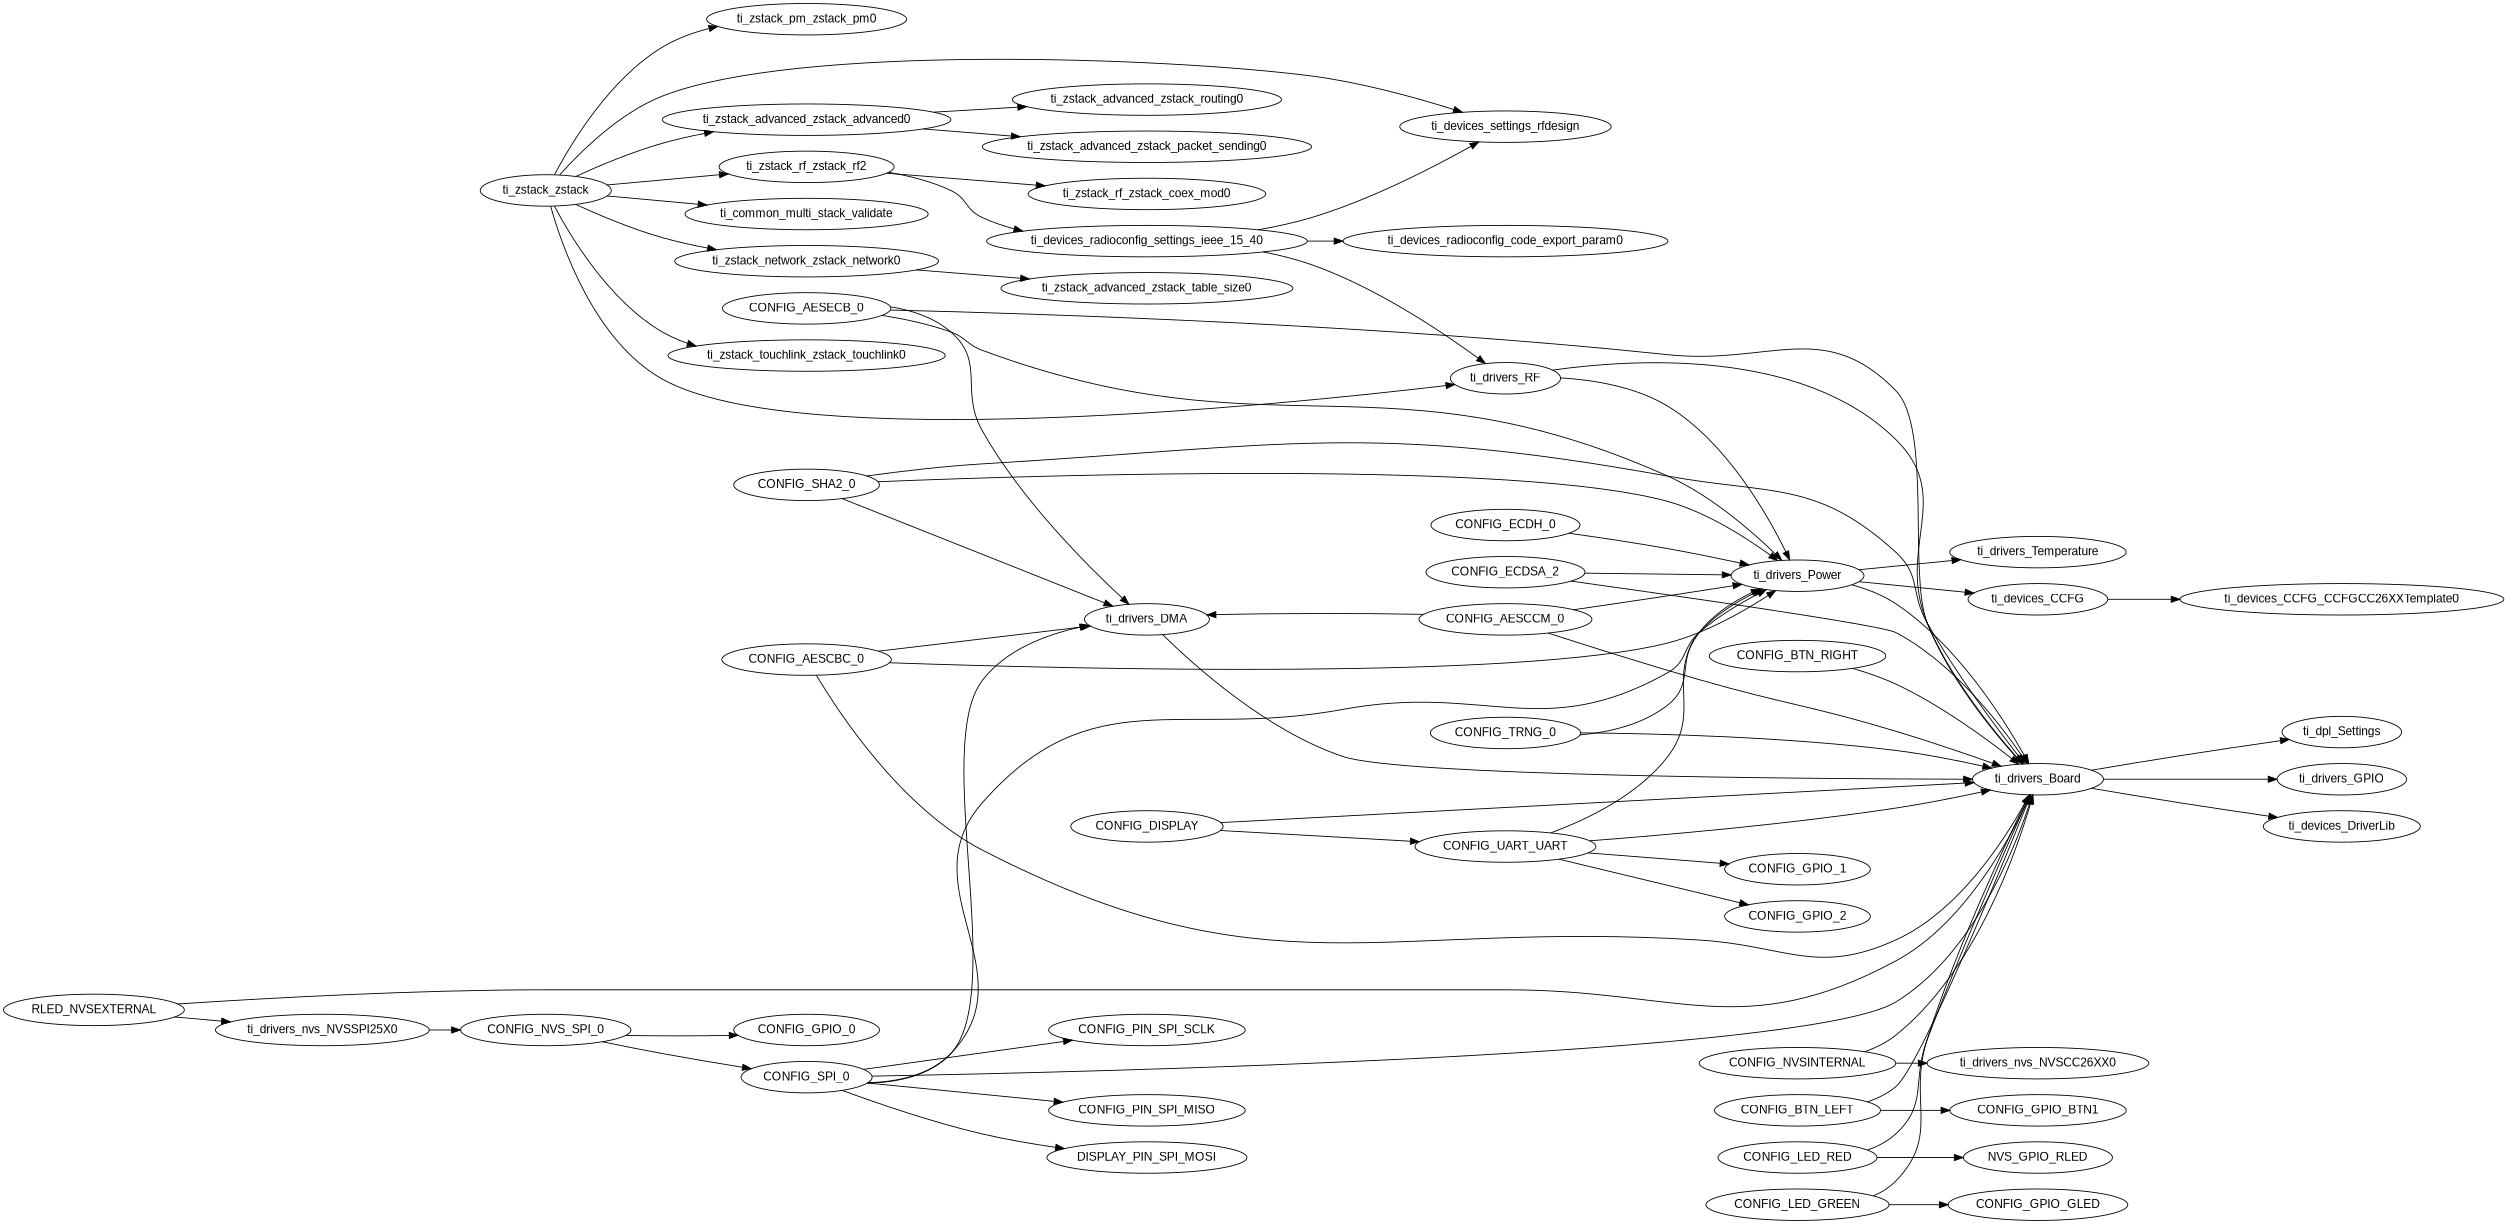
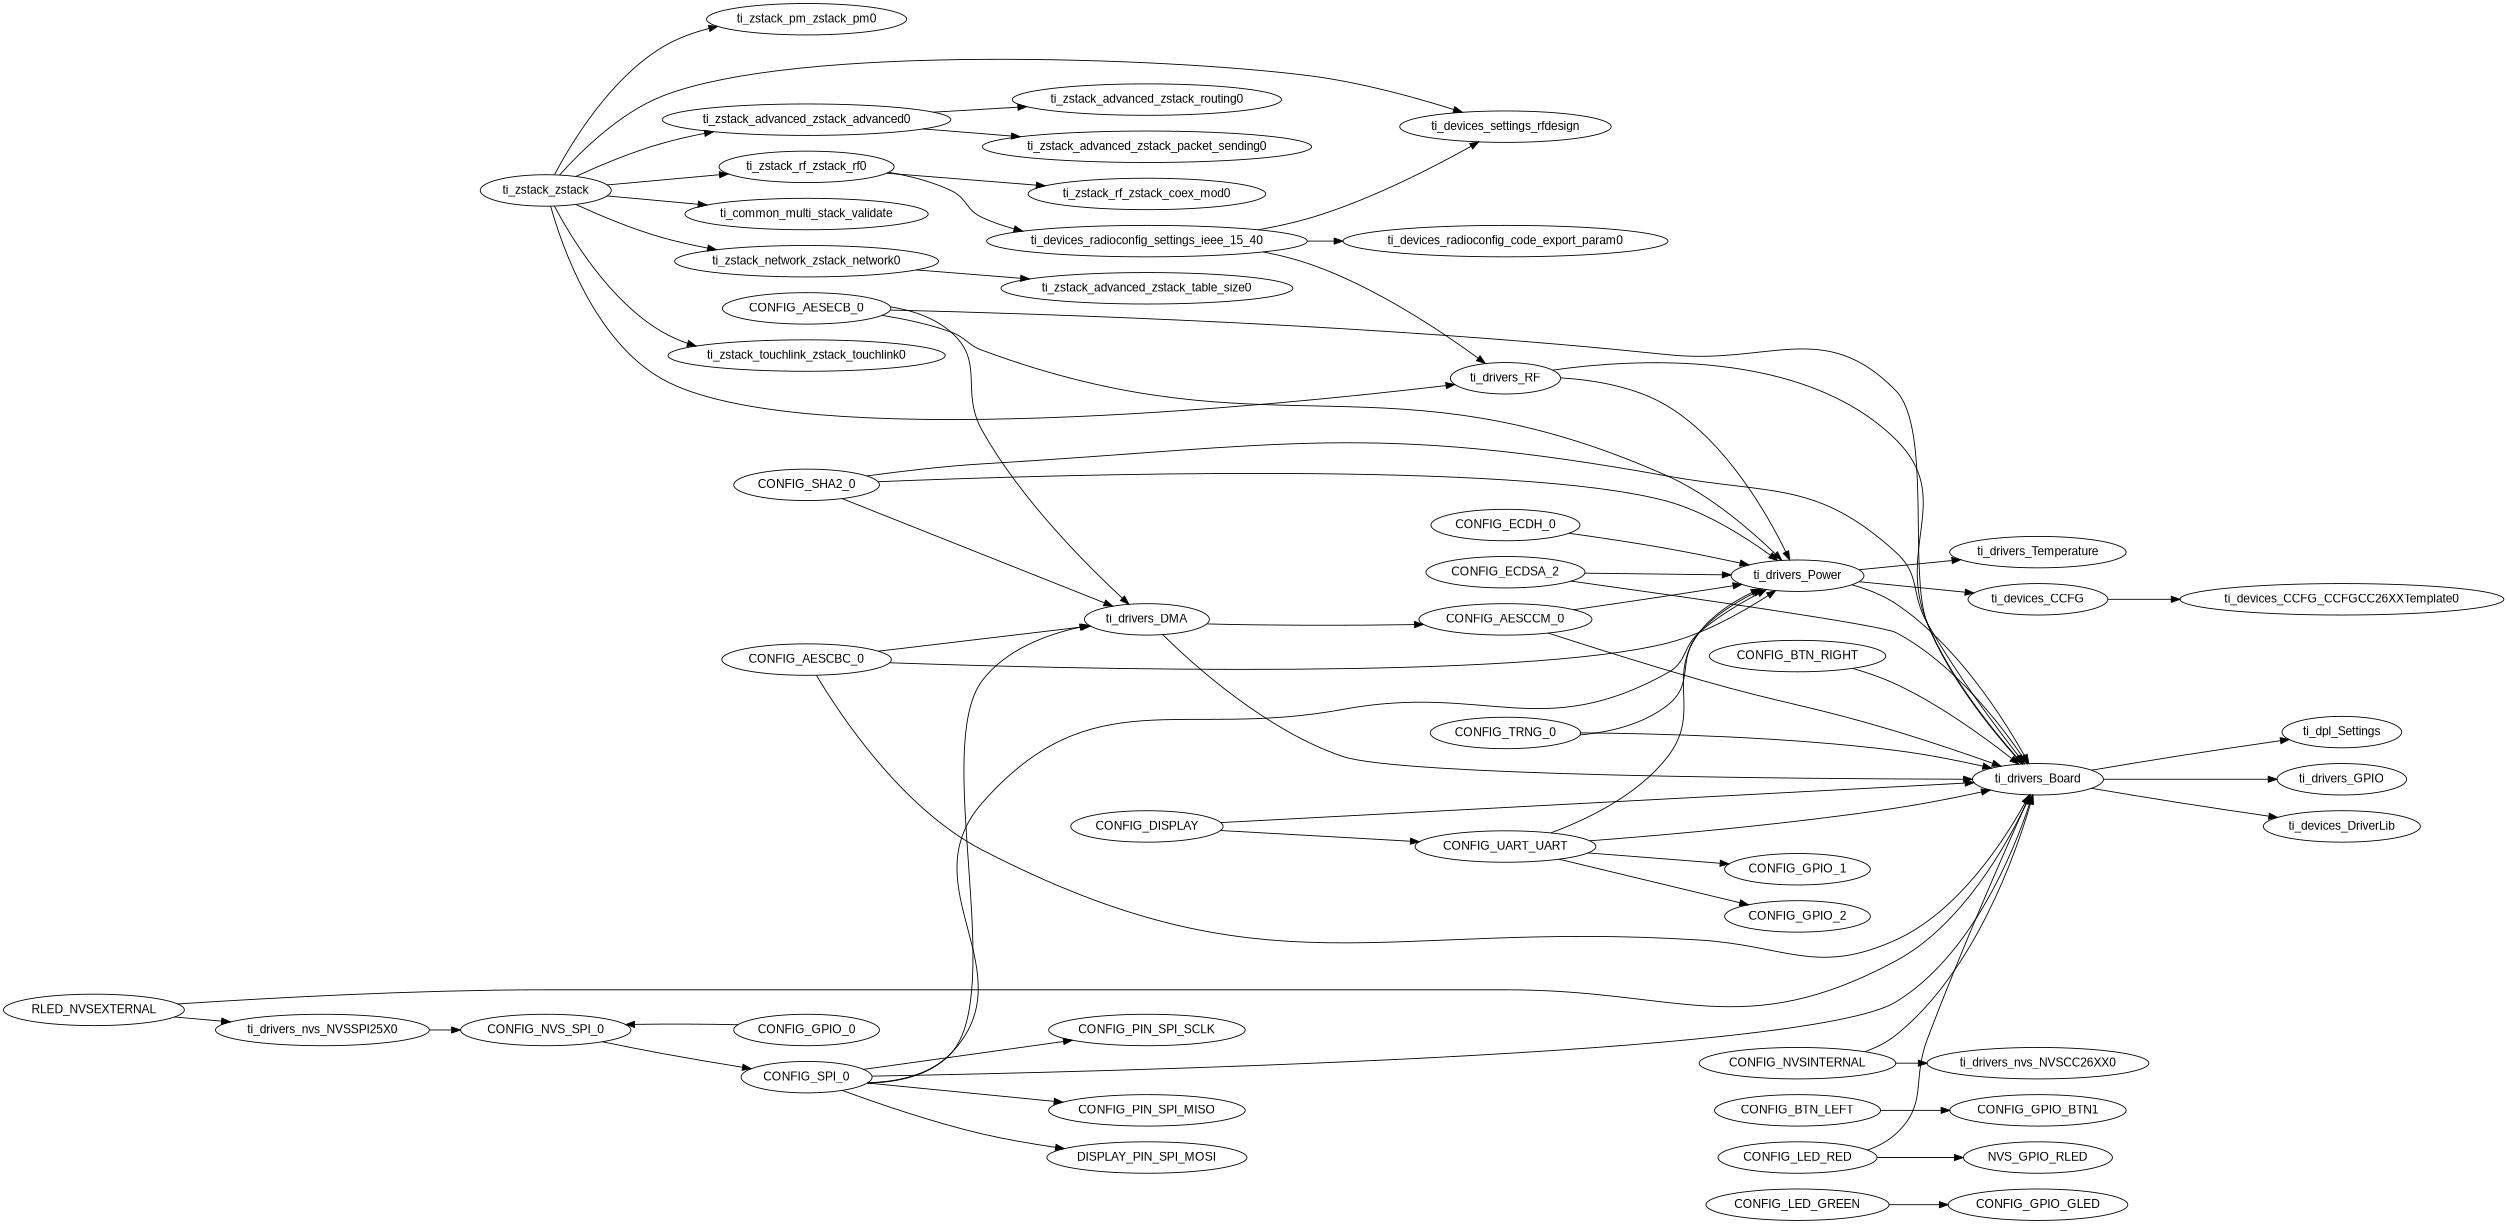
node "ti_zstack_rf_zstack_rf2": label "ti_zstack_rf_zstack_rf2" -> "ti_zstack_rf_zstack_rf0"
edge "CONFIG_AESCCM_0" -> "ti_drivers_DMA": reversed
edge "CONFIG_BTN_LEFT" -> "ti_drivers_Board": removed
edge "CONFIG_LED_GREEN" -> "ti_drivers_Board": removed
edge "CONFIG_NVS_SPI_0" -> "CONFIG_GPIO_0": reversed
